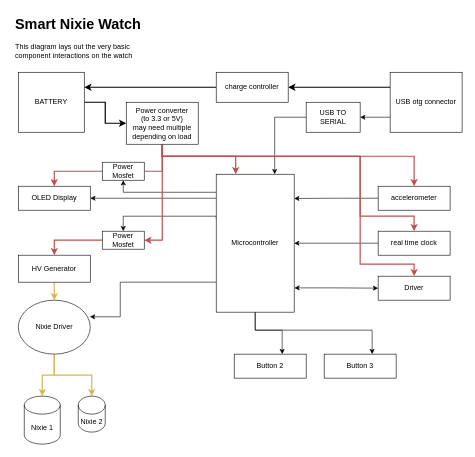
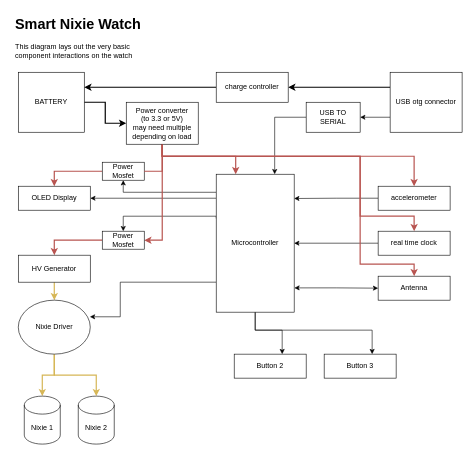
node "Driver": label "Driver" -> "Antenna"
node "Nixie 2": size 27x36 -> 36x48
